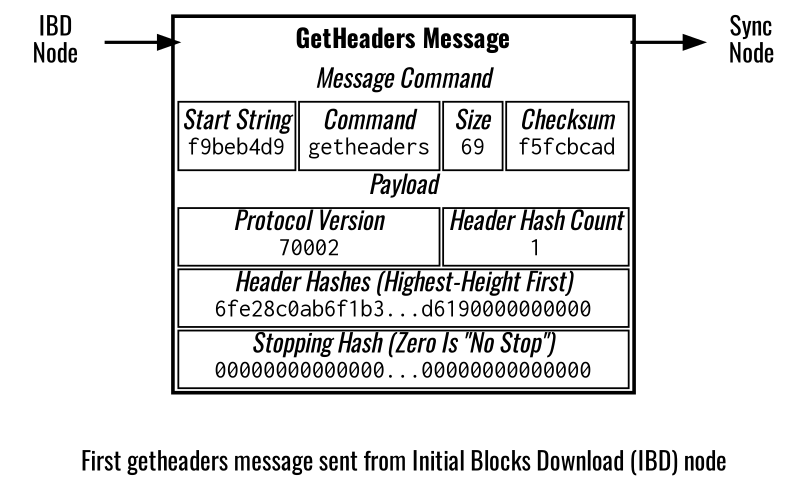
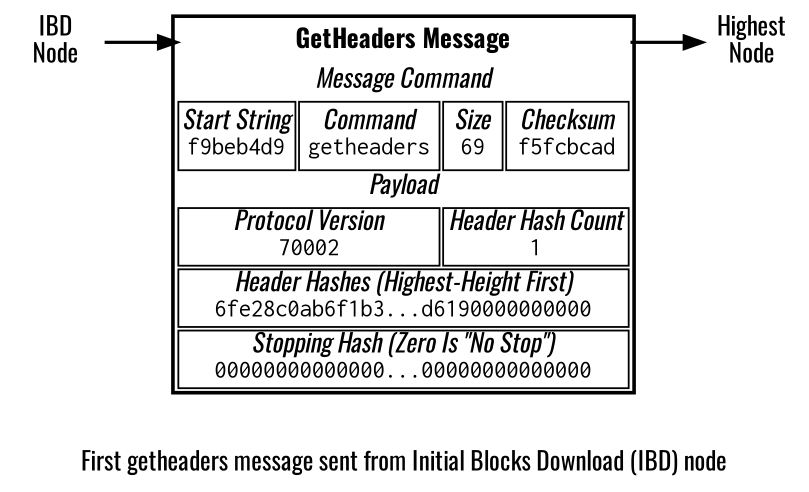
node "Sync Node": label "Sync Node" -> "Highest Node"
